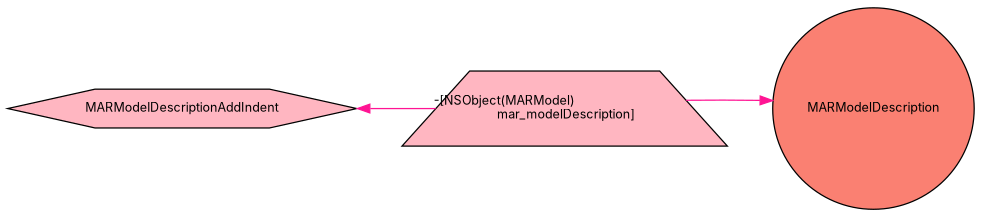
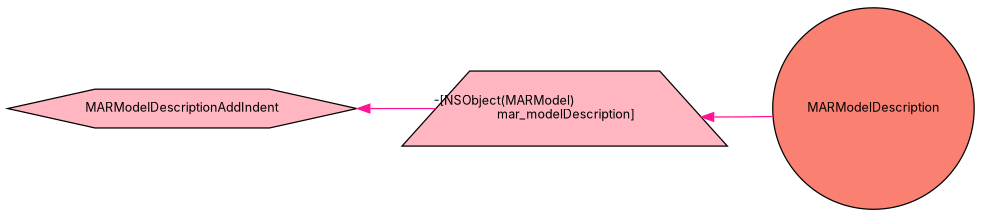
edge "-[NSObject(MARModel) mar_modelDescription]" -> "MARModelDescription": reversed
